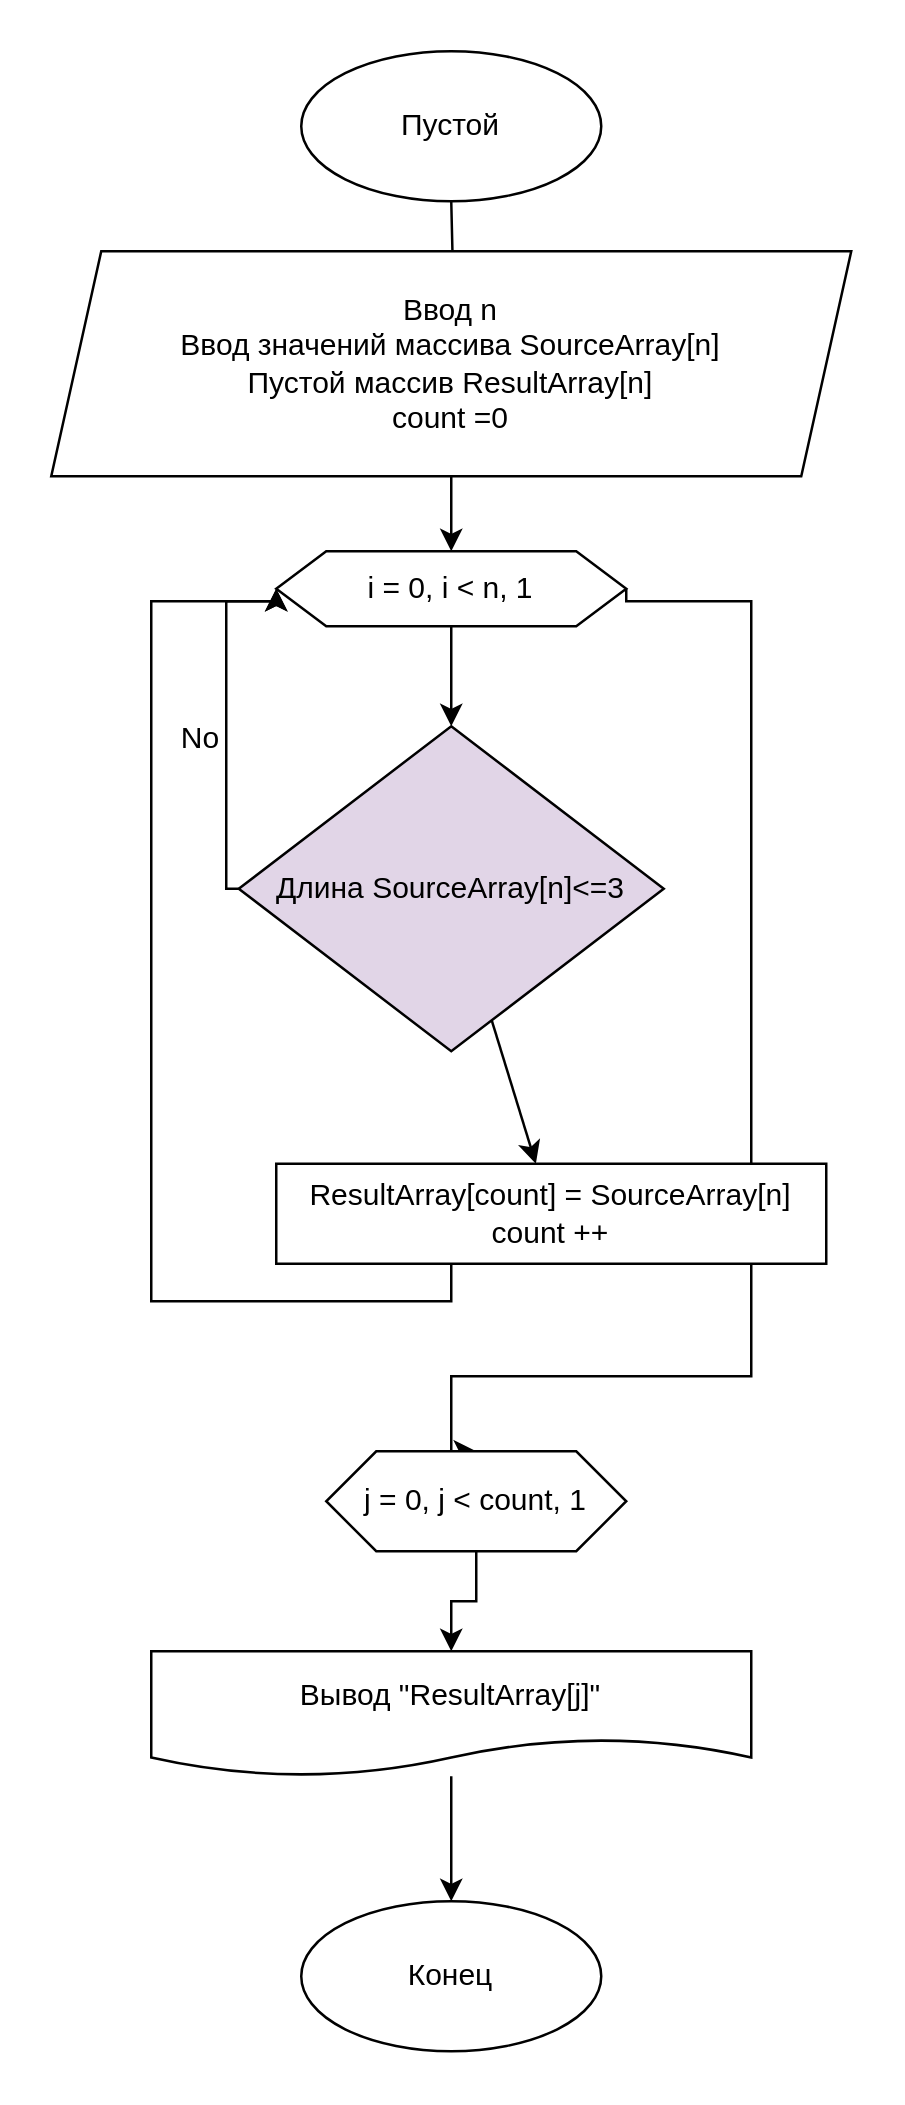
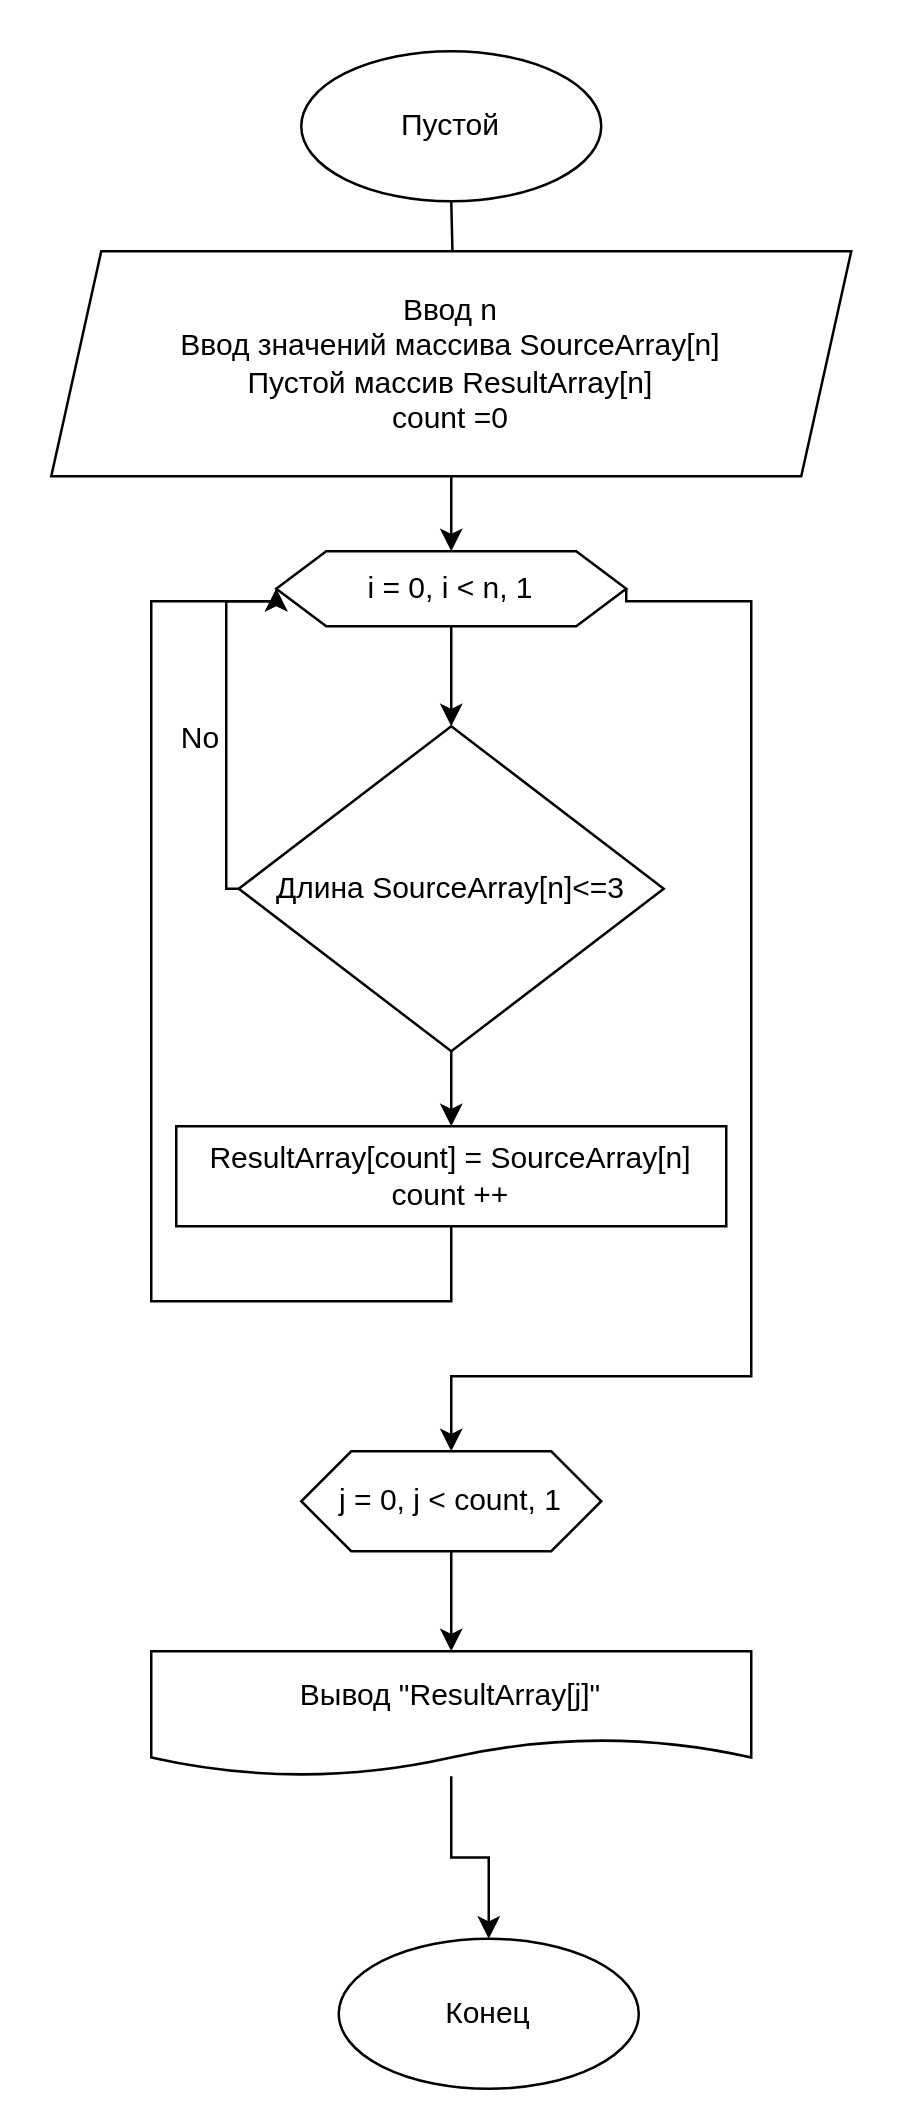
node "Длина SourceArray[n]<=3": fillcolor #e1d5e7 -> #ffffff
node "ResultArray[count] = SourceArray[n] count ++": moved (551, 1214) -> (451, 1176)
node "j = 0, j < count, 1": moved (476, 1501) -> (451, 1501)
node "Конец": moved (451, 1976) -> (489, 2014)
